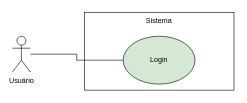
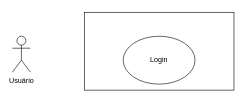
node "Sistema": removed
edge "Usuário" -- "Login": removed
node "Login": fillcolor #d5e8d4 -> #ffffff
